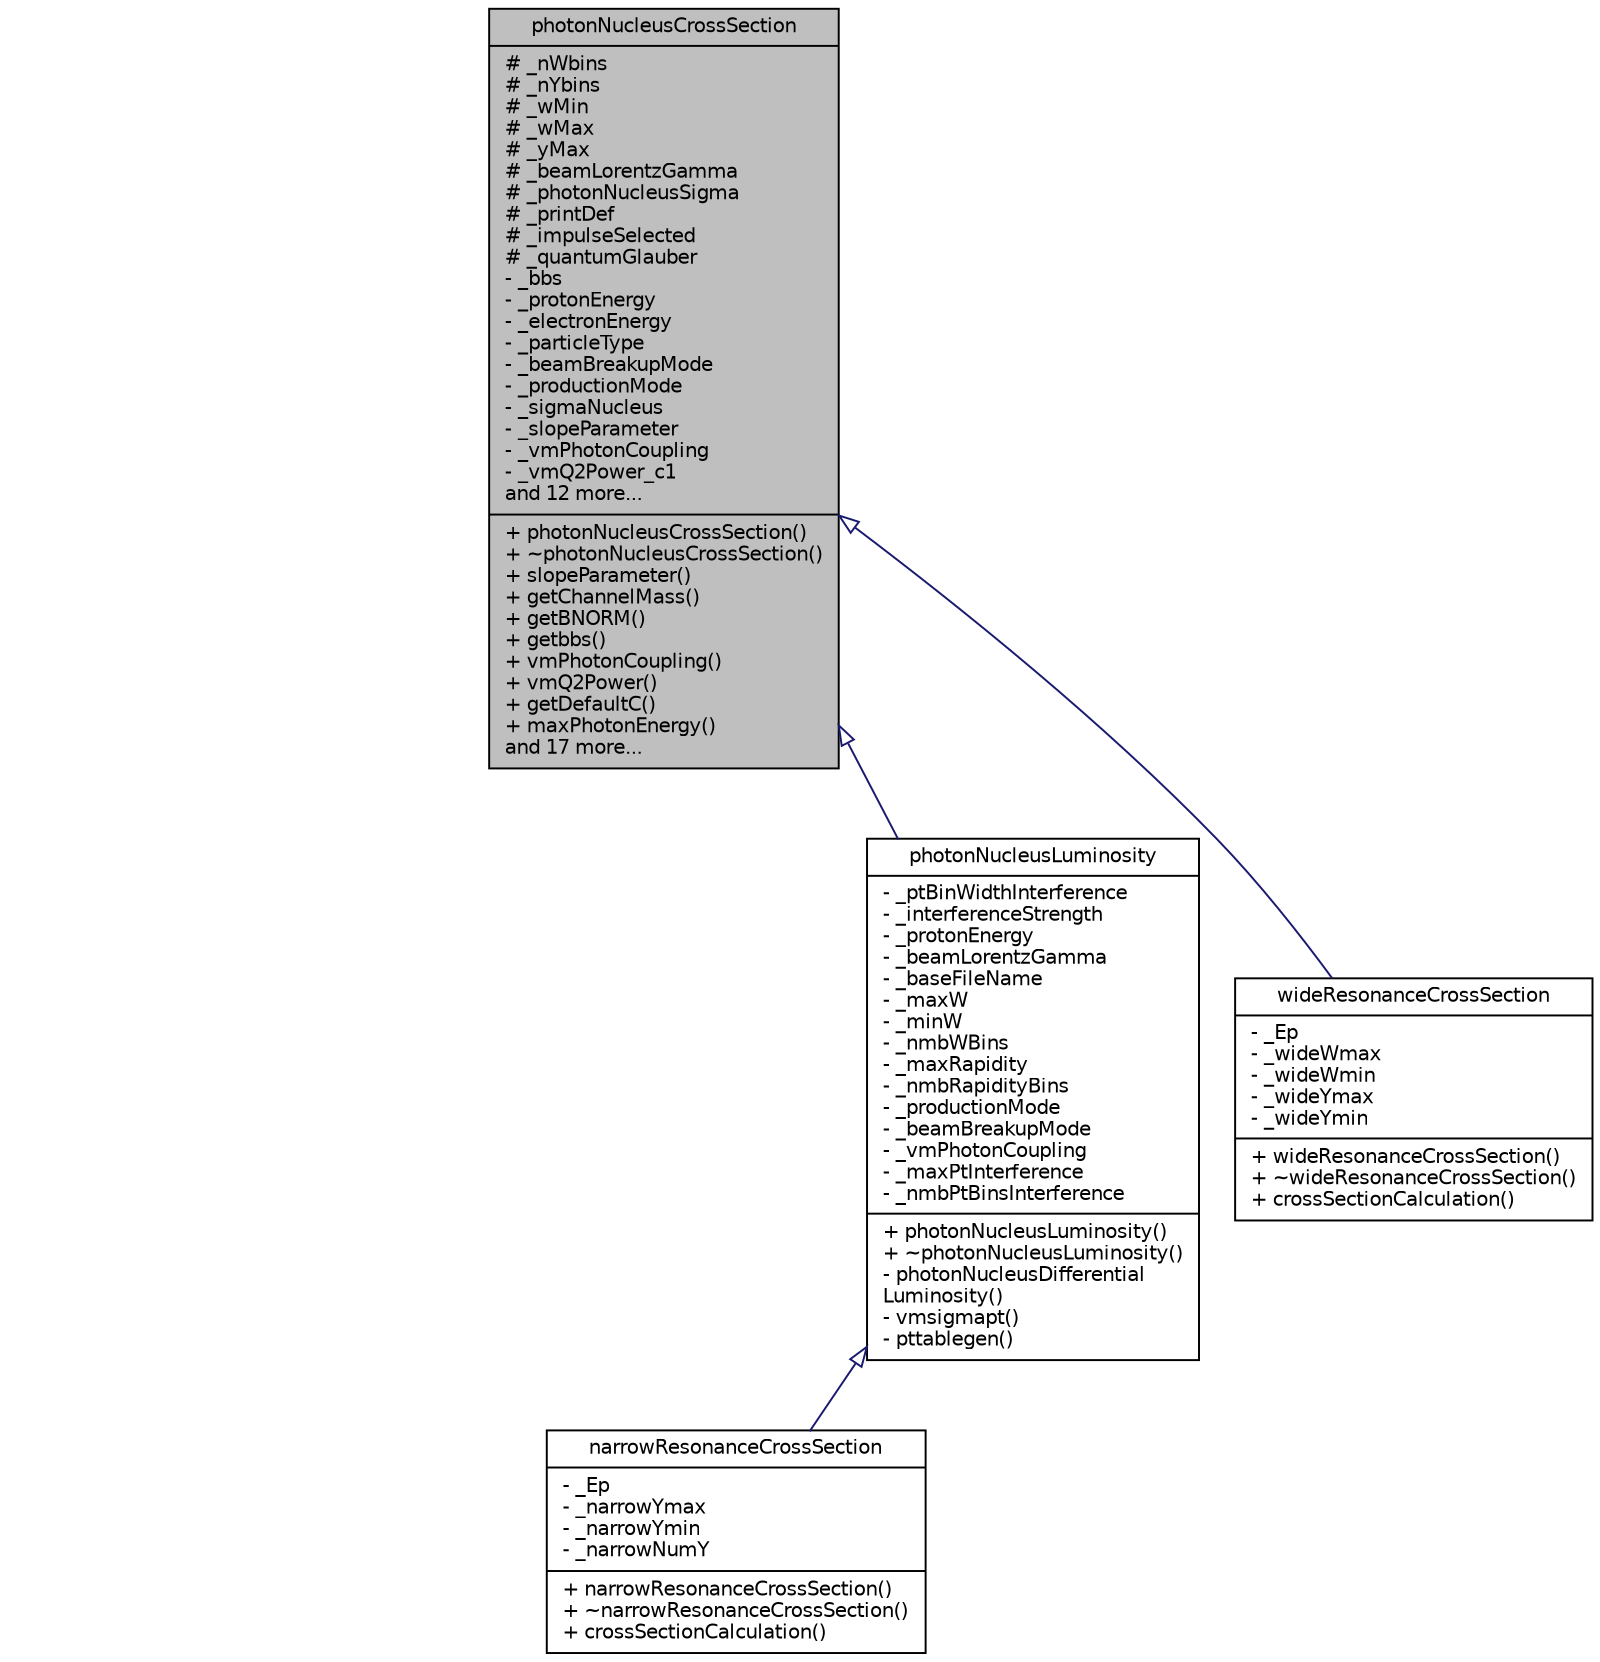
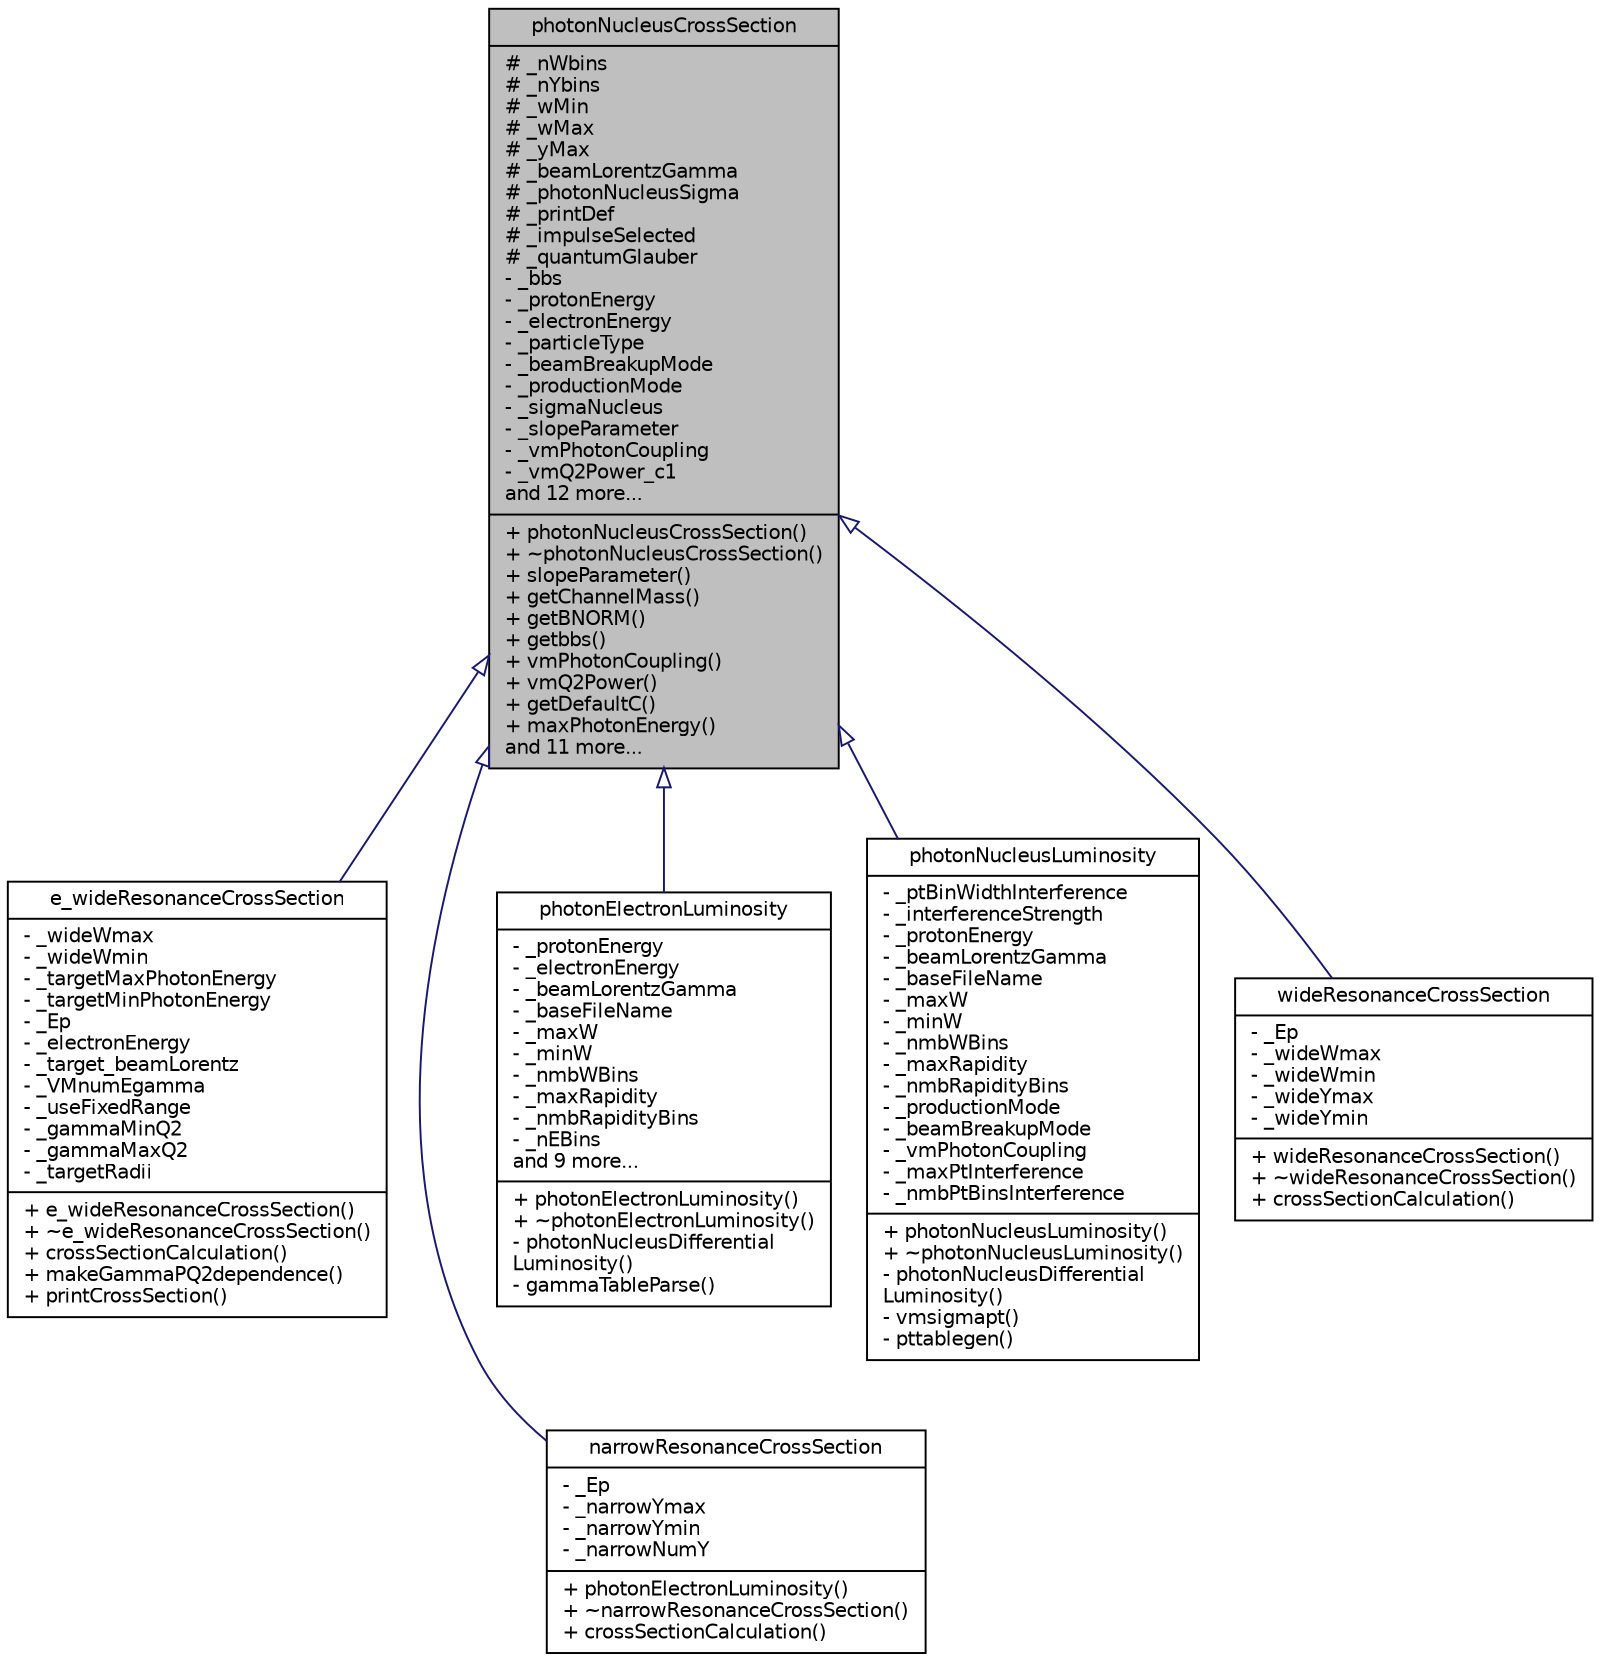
node "photonNucleusCrossSection": text "and 17 more..." -> "and 11 more..."
node "e_wideResonanceCrossSection": added
node "photonElectronLuminosity": added
edge "narrowResonanceCrossSection" -> "photonNucleusLuminosity": now "narrowResonanceCrossSection" -> "photonNucleusCrossSection"
node "narrowResonanceCrossSection": text "+ narrowResonanceCrossSection()" -> "+ photonElectronLuminosity()"
